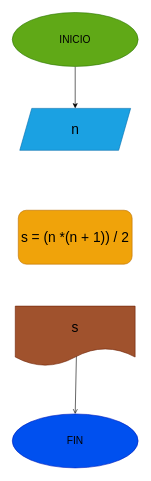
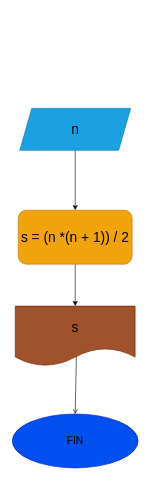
node "INICIO": removed
edge "INICIO" -> "n": removed
edge "n" -> "s = (n *(n + 1)) / 2": added
edge "s = (n *(n + 1)) / 2" -> "s": added
